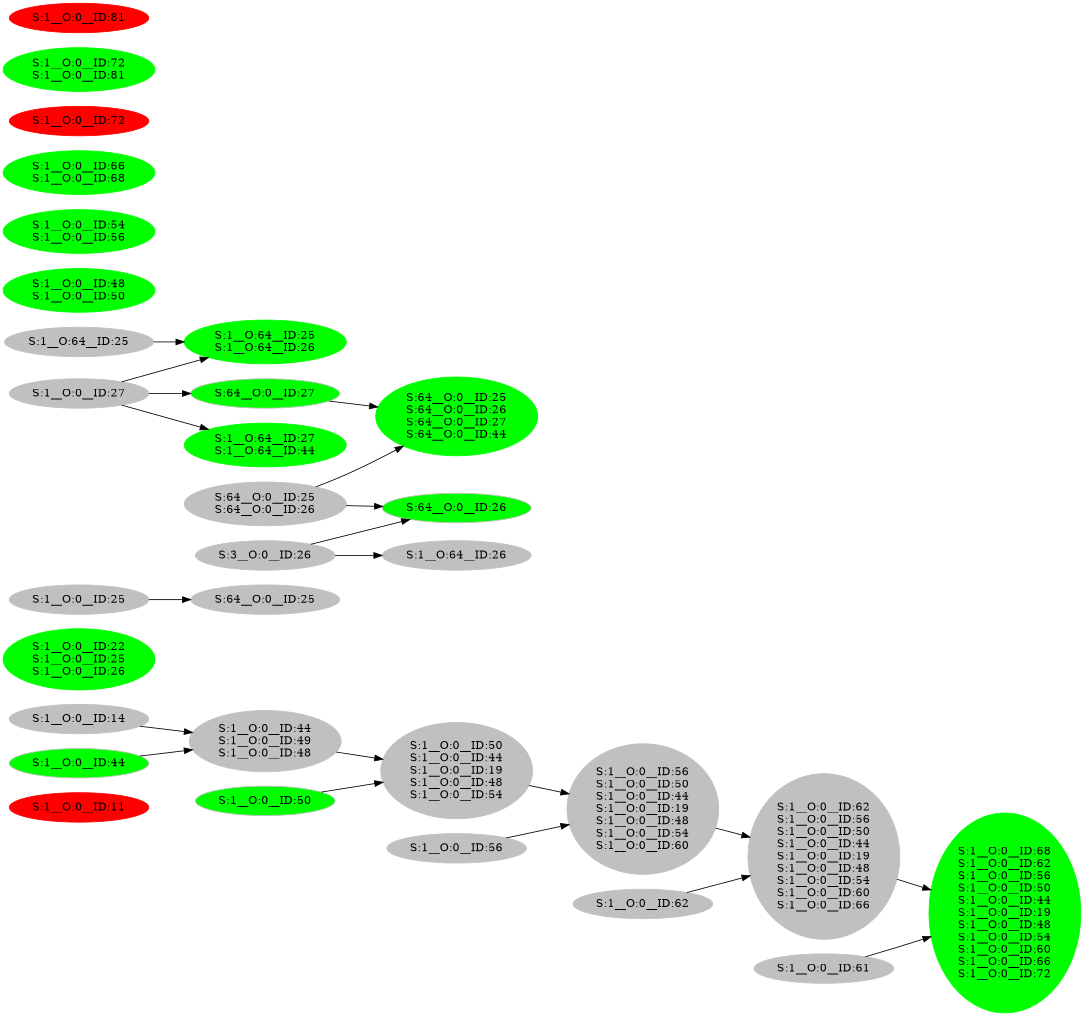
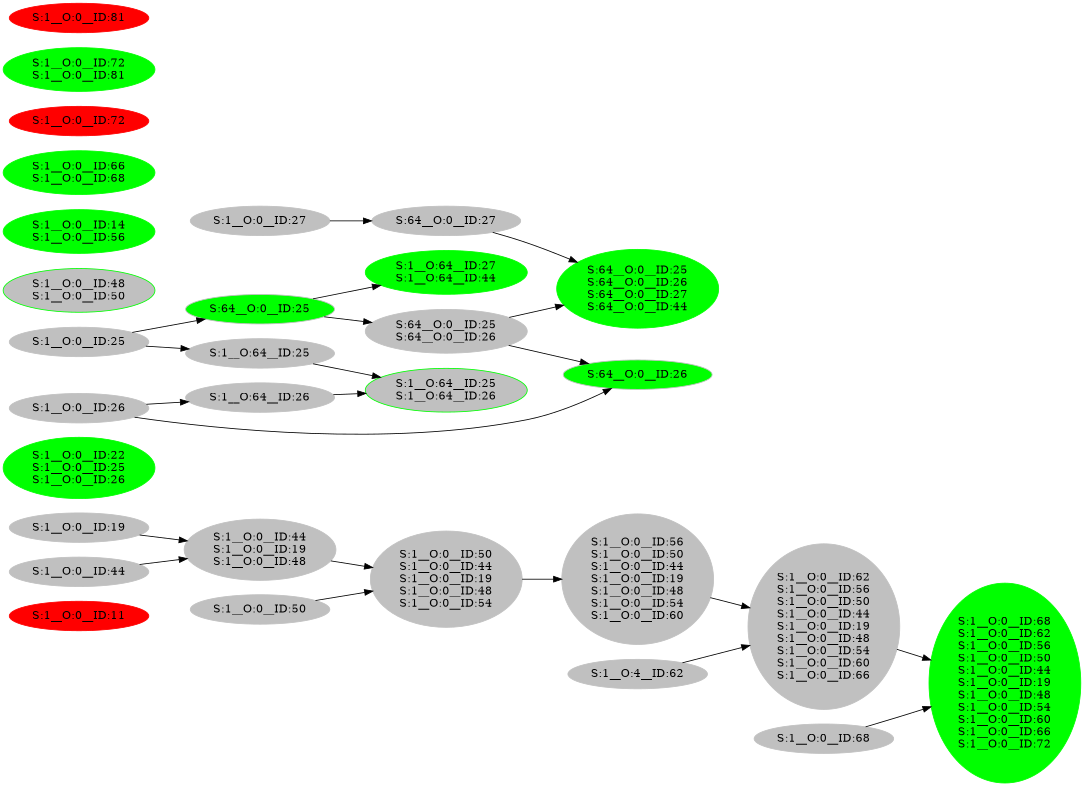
node "S:1__O:0__ID:54 S:1__O:0__ID:56": label "S:1__O:0__ID:54 S:1__O:0__ID:56" -> "S:1__O:0__ID:14 S:1__O:0__ID:56"
node "S:1__O:0__ID:48 S:1__O:0__ID:50": fillcolor green -> grey
edge "S:64__O:0__ID:25" -> "S:64__O:0__ID:25 S:64__O:0__ID:26": added
node "S:1__O:64__ID:25 S:1__O:64__ID:26": fillcolor green -> grey
edge "S:1__O:0__ID:25" -> "S:1__O:64__ID:25": added
edge "S:1__O:0__ID:27" -> "S:1__O:64__ID:25 S:1__O:64__ID:26": now "S:1__O:64__ID:26" -> "S:1__O:64__ID:25 S:1__O:64__ID:26"
node "S:64__O:0__ID:27": fillcolor green -> grey
edge "S:1__O:0__ID:27" -> "S:1__O:64__ID:27 S:1__O:64__ID:44": now "S:64__O:0__ID:25" -> "S:1__O:64__ID:27 S:1__O:64__ID:44"
node "S:3__O:0__ID:26": label "S:3__O:0__ID:26" -> "S:1__O:0__ID:26"
node "S:64__O:0__ID:25": fillcolor grey -> green
node "S:1__O:0__ID:14": label "S:1__O:0__ID:14" -> "S:1__O:0__ID:19"
node "S:1__O:0__ID:44 S:1__O:0__ID:49 S:1__O:0__ID:48": label "S:1__O:0__ID:44 S:1__O:0__ID:49 S:1__O:0__ID:48" -> "S:1__O:0__ID:44 S:1__O:0__ID:19 S:1__O:0__ID:48"
node "S:1__O:0__ID:44": fillcolor green -> grey
node "S:1__O:0__ID:50": fillcolor green -> grey
node "S:1__O:0__ID:56": removed
node "S:1__O:0__ID:62": label "S:1__O:0__ID:62" -> "S:1__O:4__ID:62"
node "S:1__O:0__ID:61": label "S:1__O:0__ID:61" -> "S:1__O:0__ID:68"
